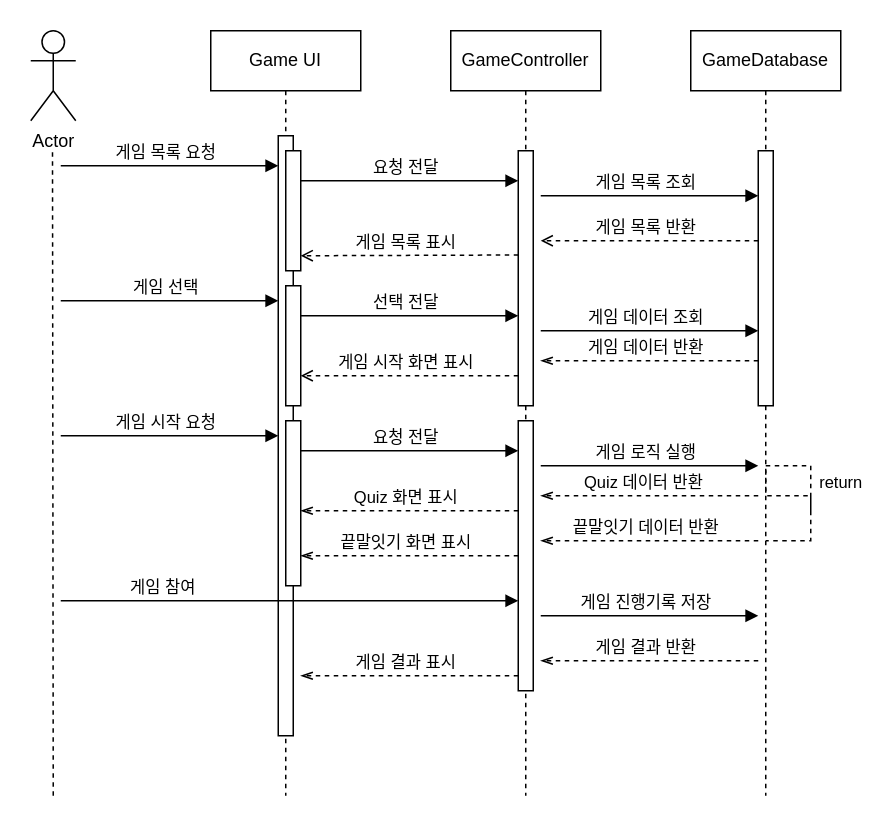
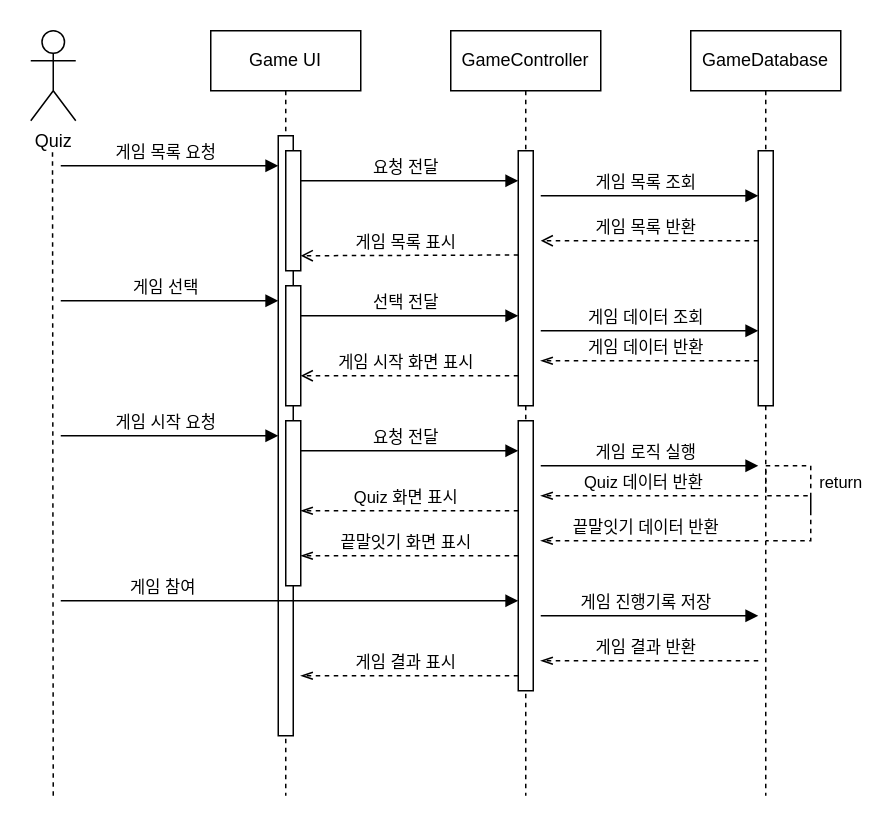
node "Actor": label "Actor" -> "Quiz"
